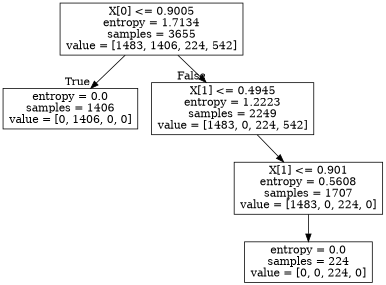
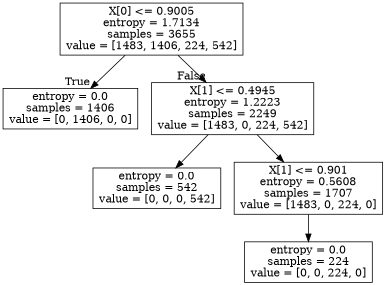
node "entropy = 0.0 samples = 542 value = [0, 0, 0, 542]": added
